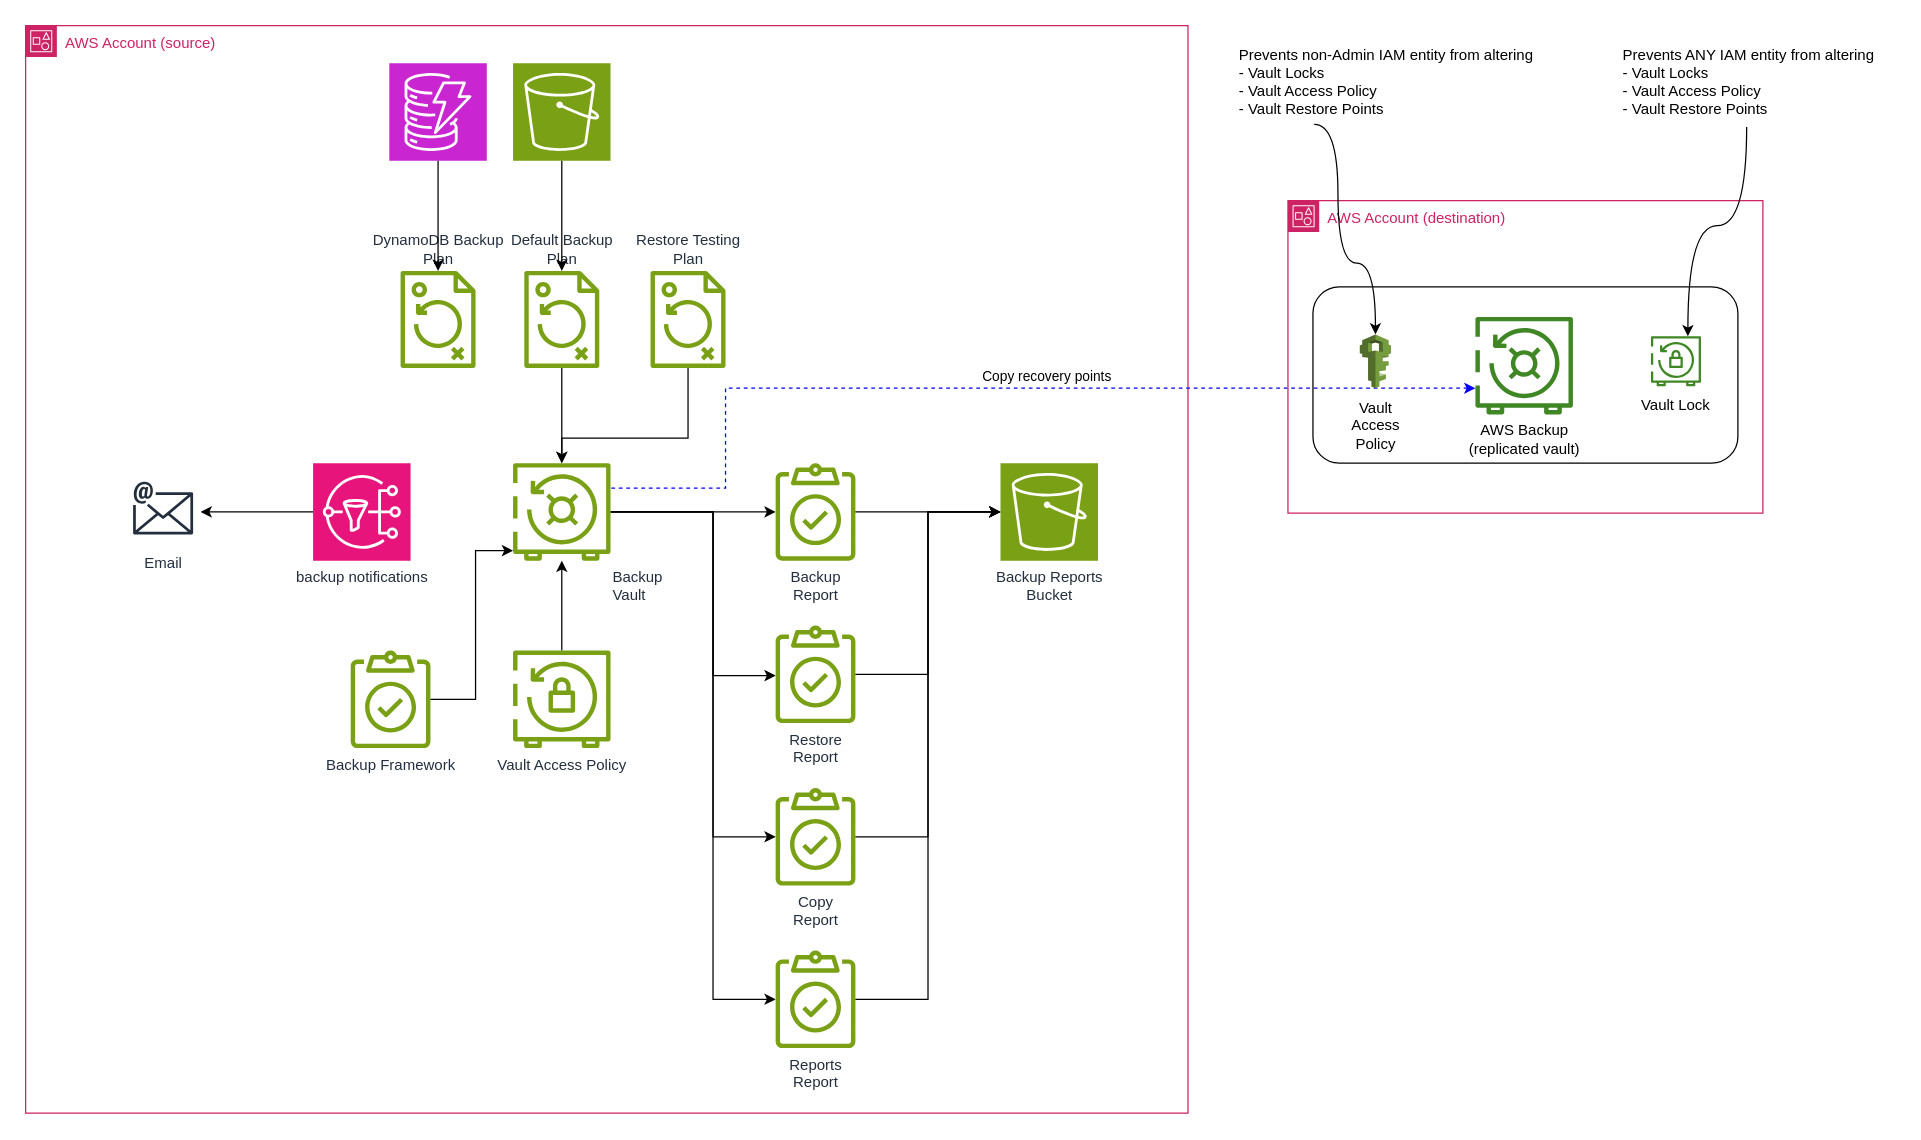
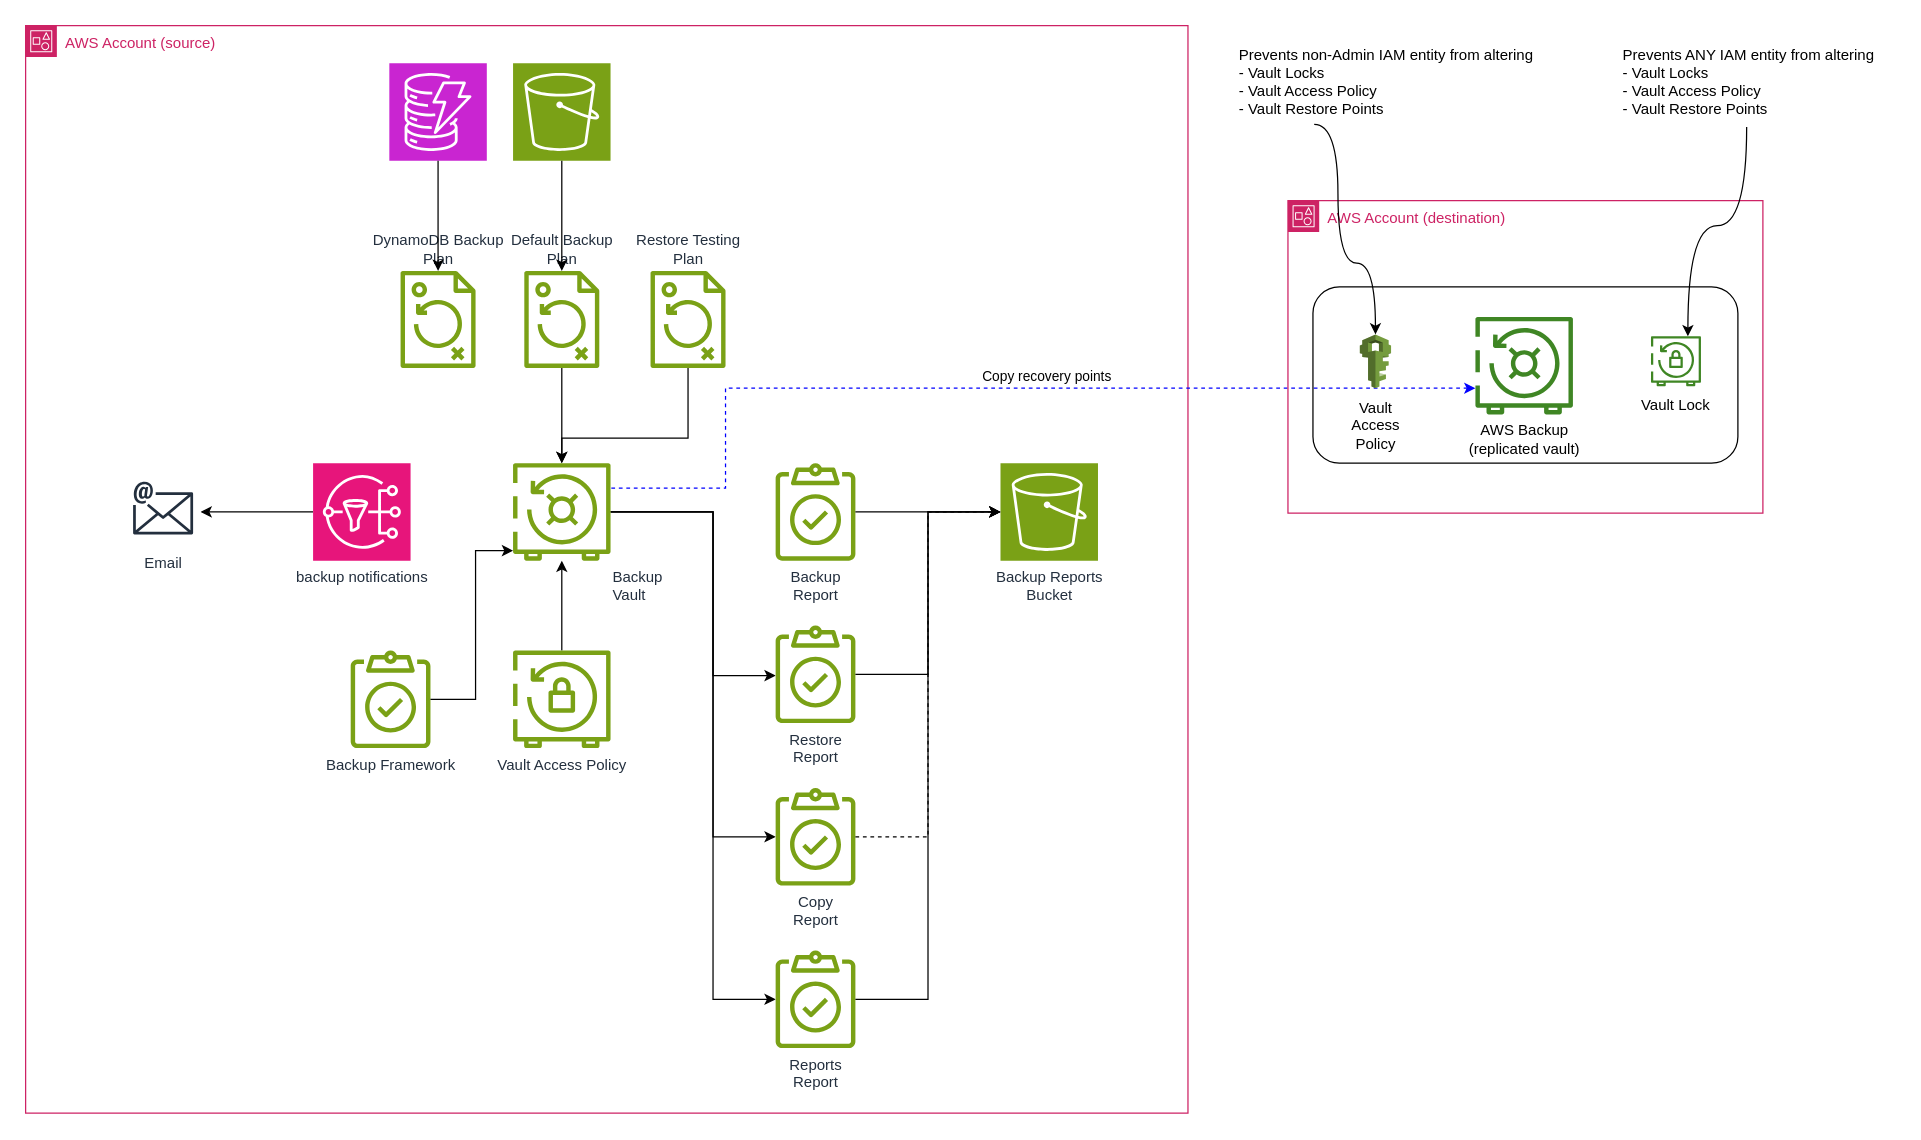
edge "Backup Vault" -> "Backup Report": removed
edge "Copy Report" -> "Backup Reports Bucket": style solid -> dashed
